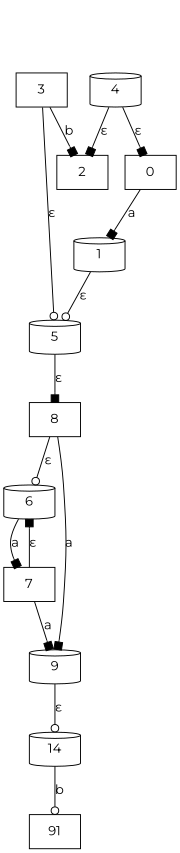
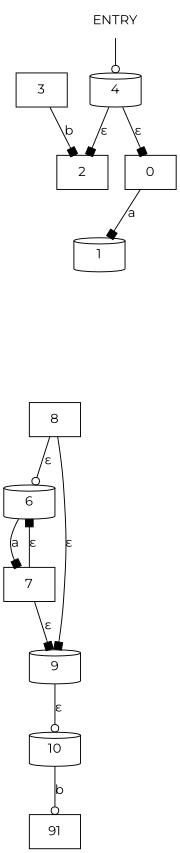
node "ENTRY": added
node "5": removed
edge "8" -> "9": label "a" -> "ɛ"
edge "7" -> "9": label "a" -> "ɛ"
node "14": label "14" -> "10"
